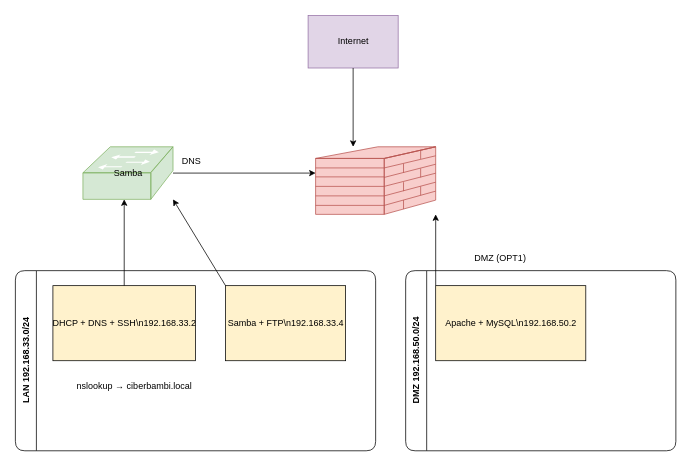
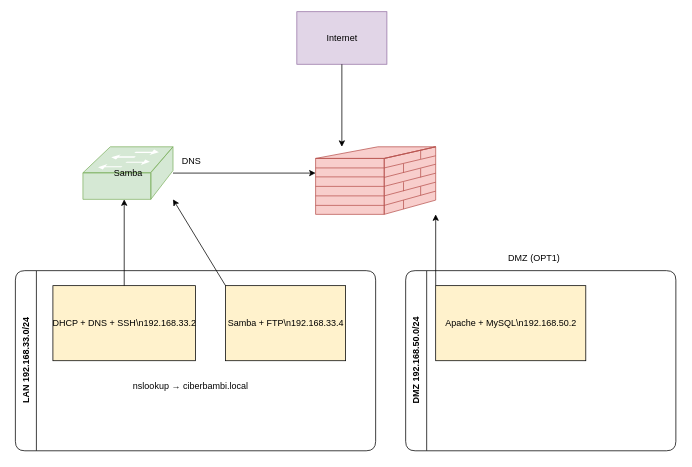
node "Internet": moved (353, 42) -> (342, 38)
node "DMZ (OPT1)": moved (507, 255) -> (540, 255)
node "nslookup → ciberbambi.local": moved (162, 394) -> (218, 394)
